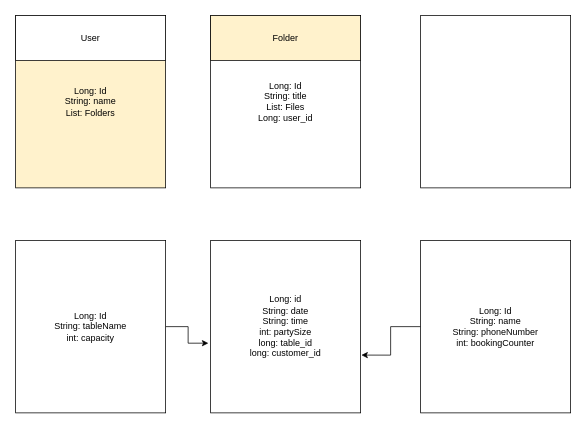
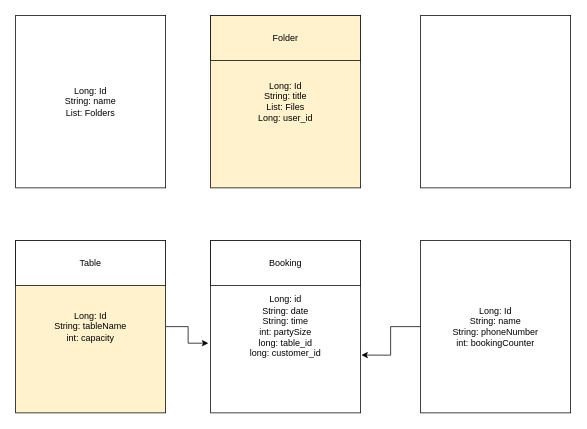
node "User": removed
node "Long: Id String: name List: Folders": fillcolor #fff2cc -> #ffffff
node "Long: Id String: title List: Files Long: user_id": fillcolor #ffffff -> #fff2cc
node "Table": added
node "Booking": added
node "Long: Id String: tableName int: capacity": fillcolor #ffffff -> #fff2cc
